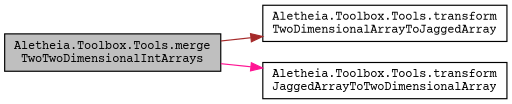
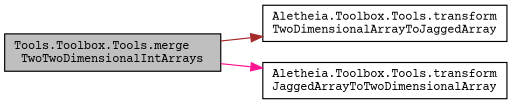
node "Aletheia.Toolbox.Tools.merge TwoTwoDimensionalIntArrays": label "Aletheia.Toolbox.Tools.merge TwoTwoDimensionalIntArrays" -> "Tools.Toolbox.Tools.merge TwoTwoDimensionalIntArrays"
